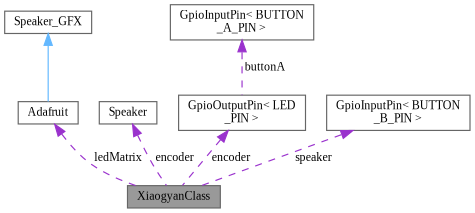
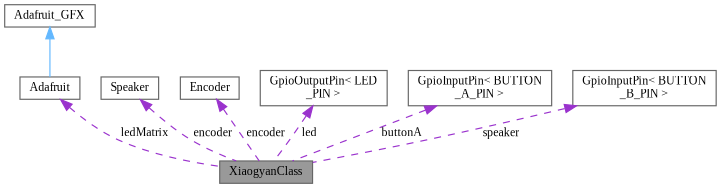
node "Speaker_GFX": label "Speaker_GFX" -> "Adafruit_GFX"
edge "GpioOutputPin< LED _PIN >" -> "GpioInputPin< BUTTON _A_PIN >": now "XiaogyanClass" -> "GpioInputPin< BUTTON _A_PIN >"
node "Encoder": added
edge "XiaogyanClass" -> "GpioOutputPin< LED _PIN >": label " encoder" -> " led"
